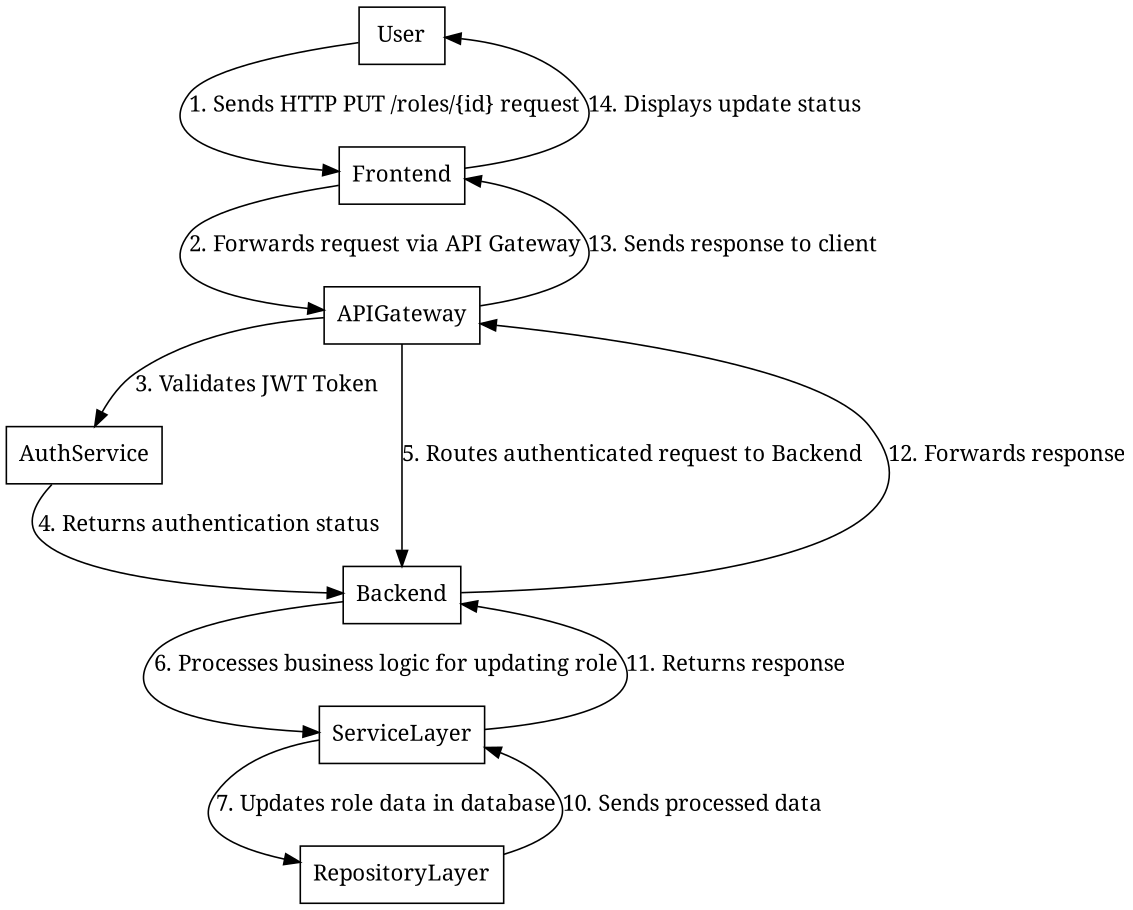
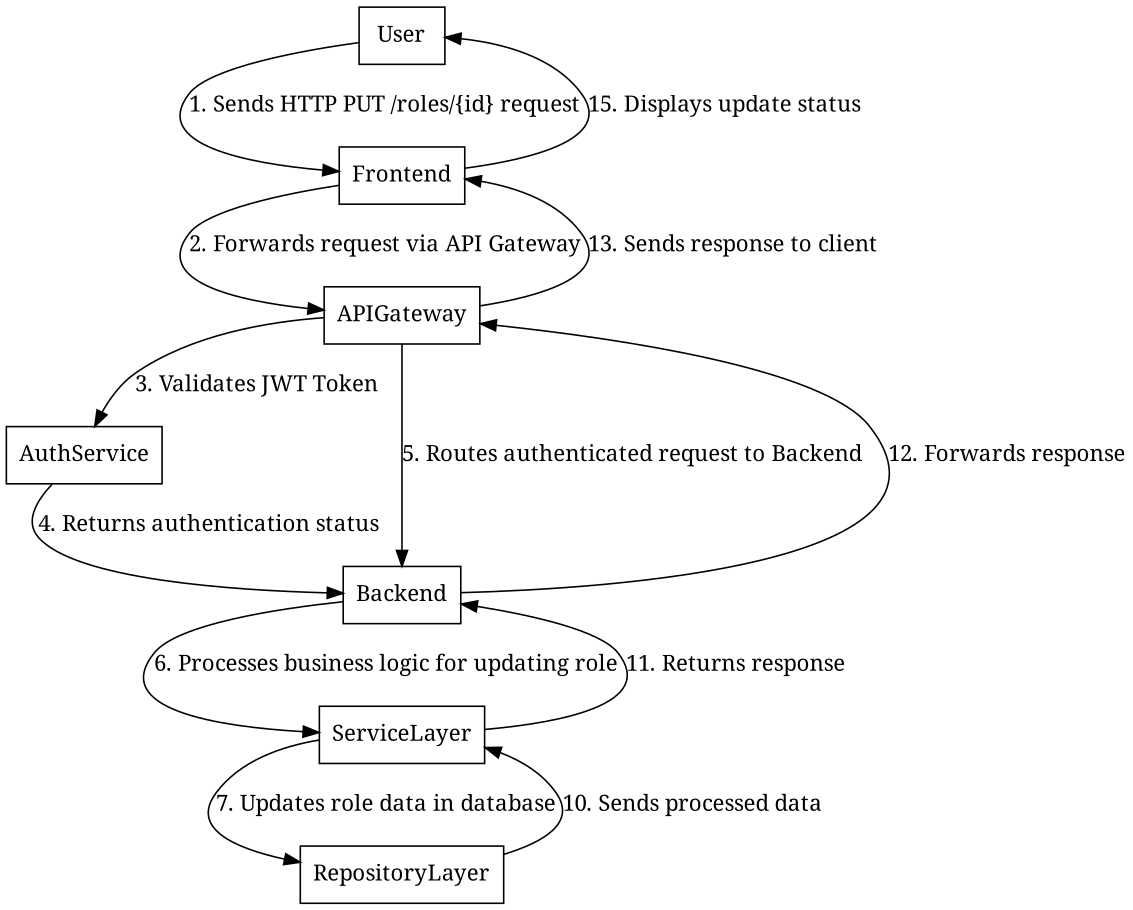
edge "Frontend" -> "User": label "14. Displays update status" -> "15. Displays update status"
